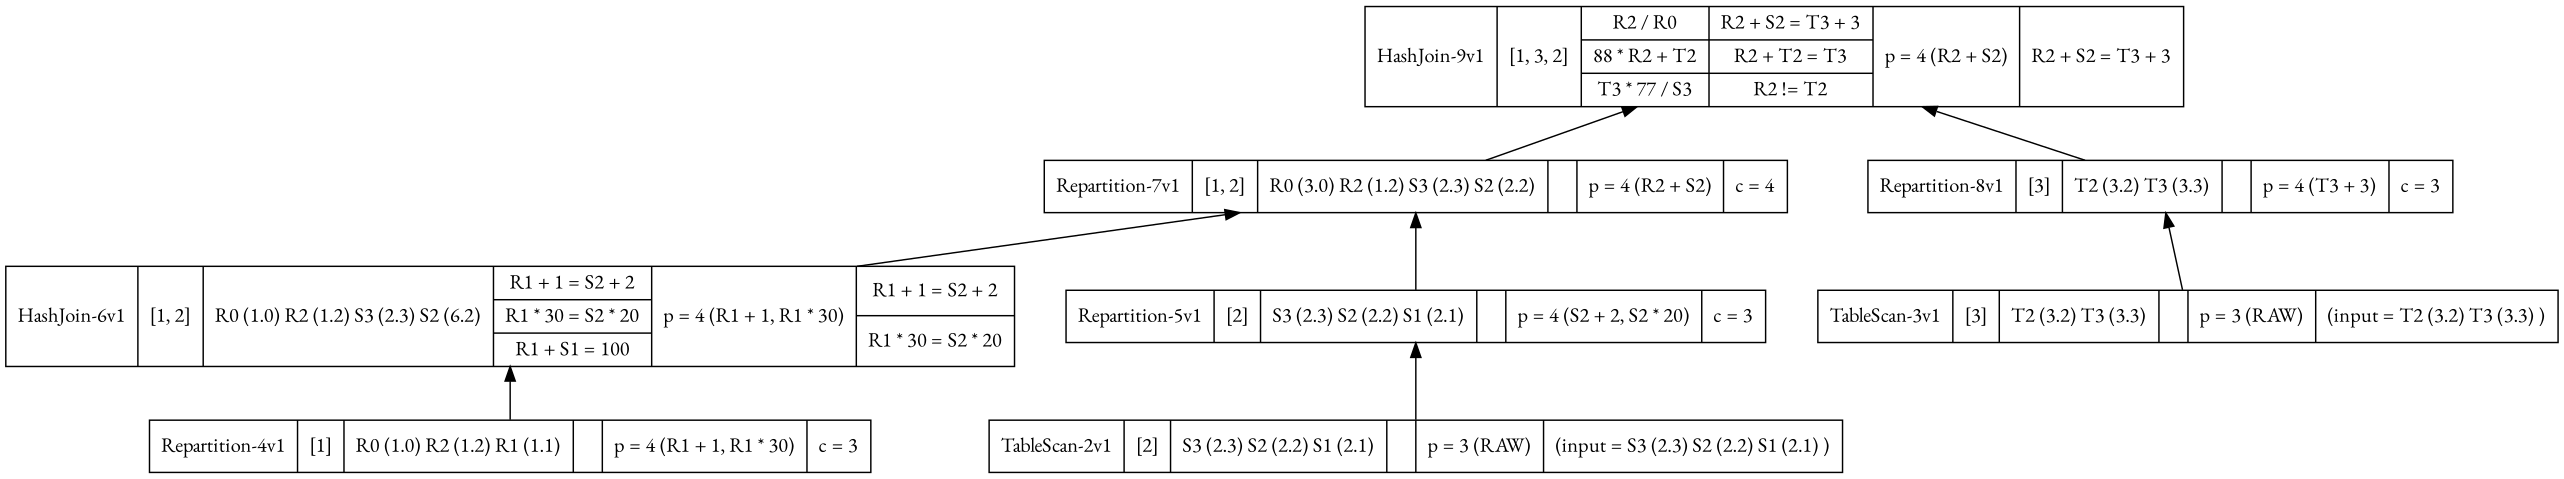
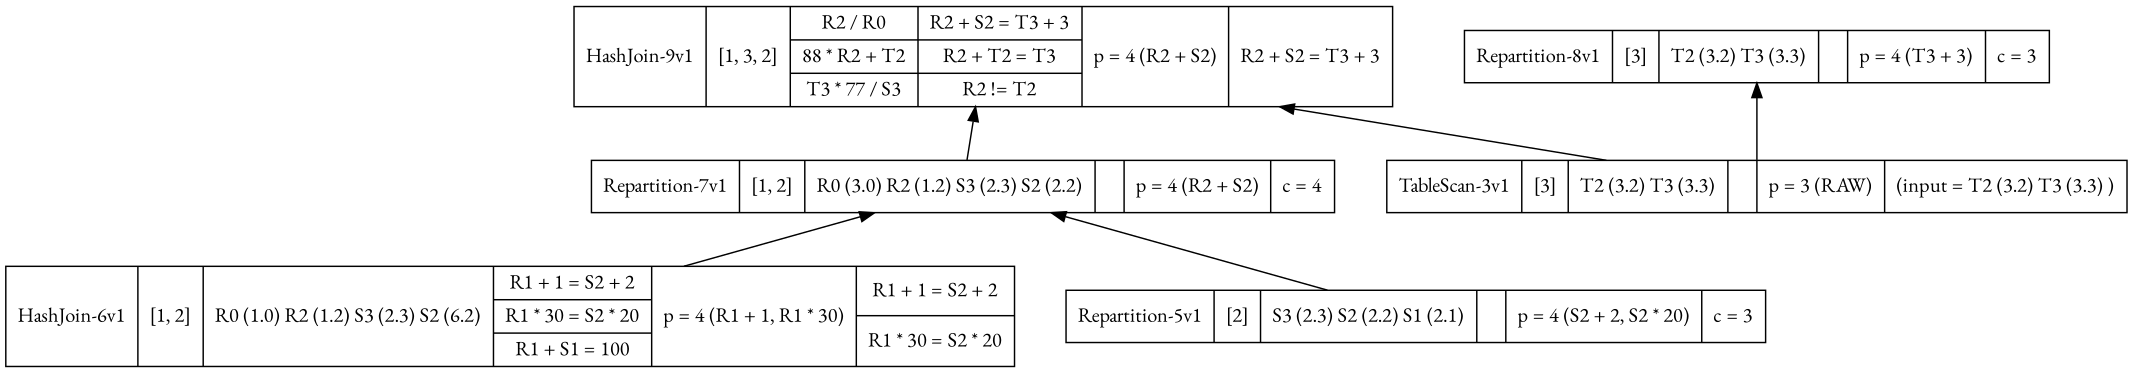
edge "Repartition-8v1" -> "HashJoin-9v1": now "TableScan-3v1" -> "HashJoin-9v1"
node "Repartition-4v1": removed
node "TableScan-2v1": removed
